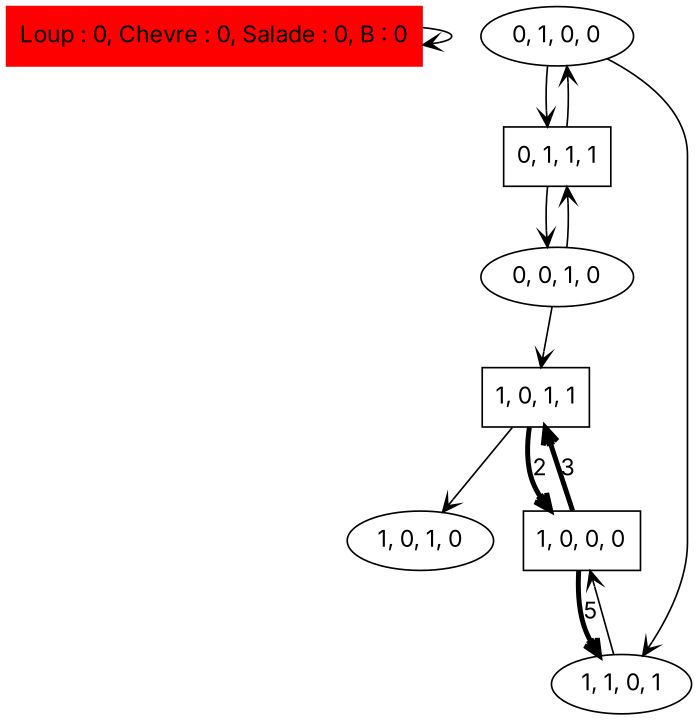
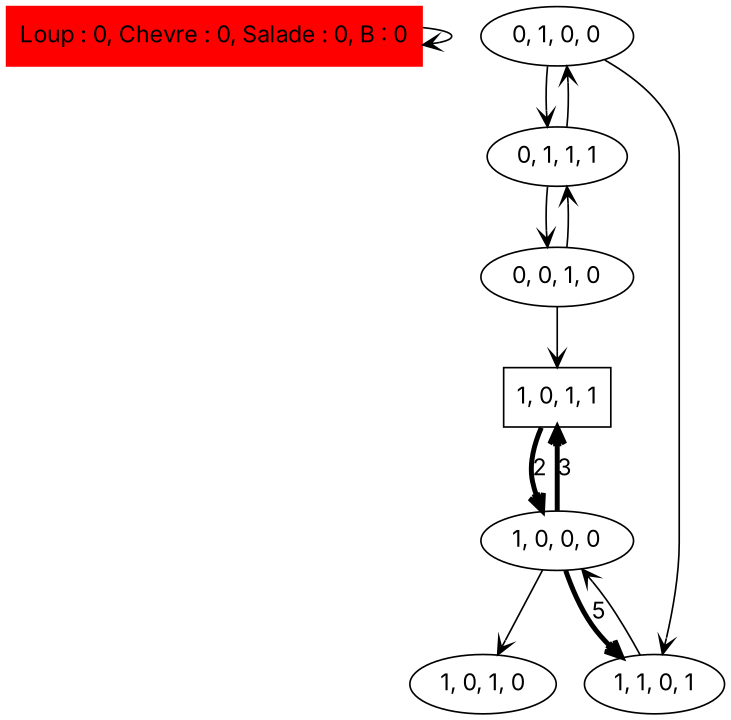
node "0, 1, 1, 1": shape box -> ellipse
edge "1, 0, 1, 1" -> "1, 0, 1, 0": now "1, 0, 0, 0" -> "1, 0, 1, 0"
node "1, 0, 0, 0": shape box -> ellipse
